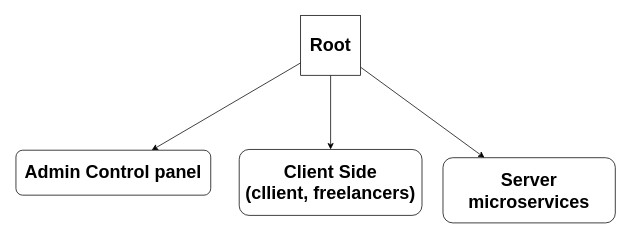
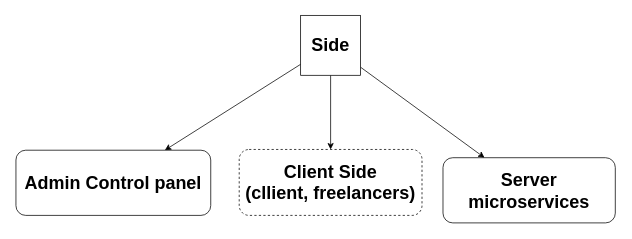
node "Root": label "Root" -> "Side"
node "Admin Control panel": size 195x45 -> 195x65
node "Client Side (cllient, freelancers)": style solid -> dashed
